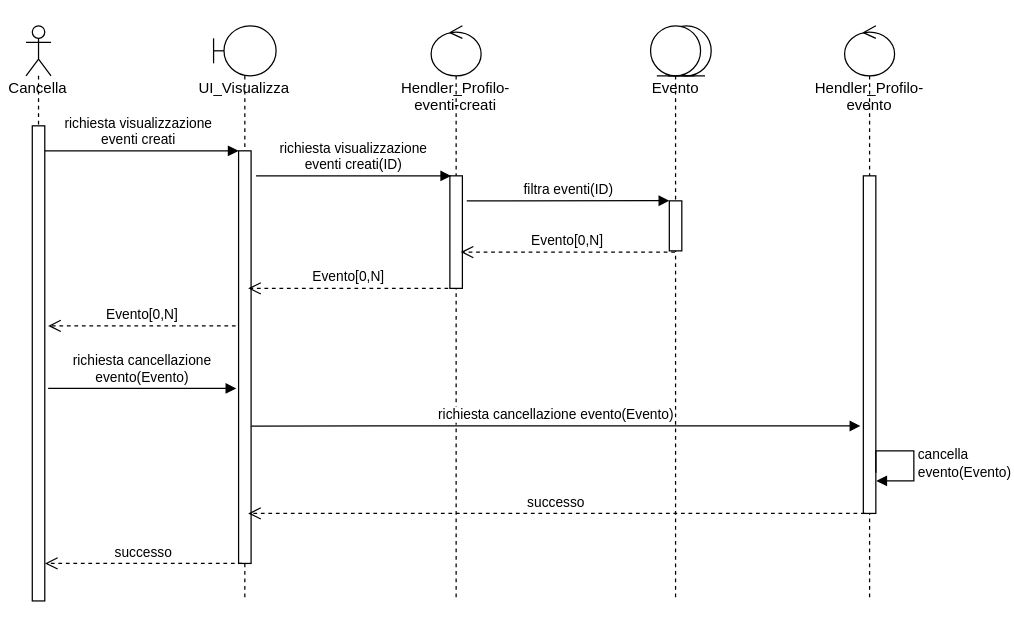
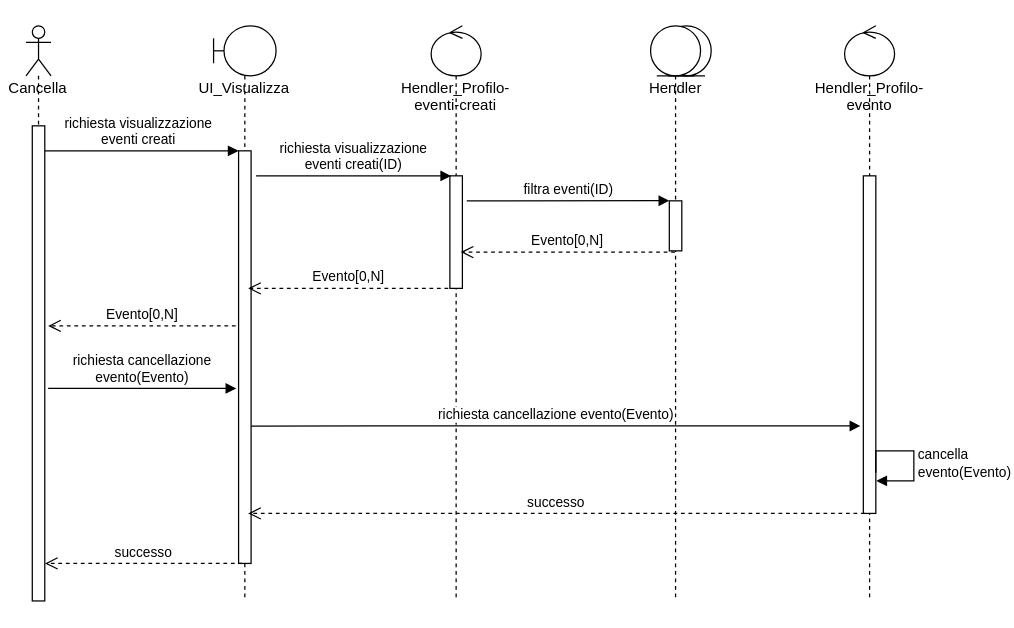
node "Evento": label "Evento" -> "Hendler"
